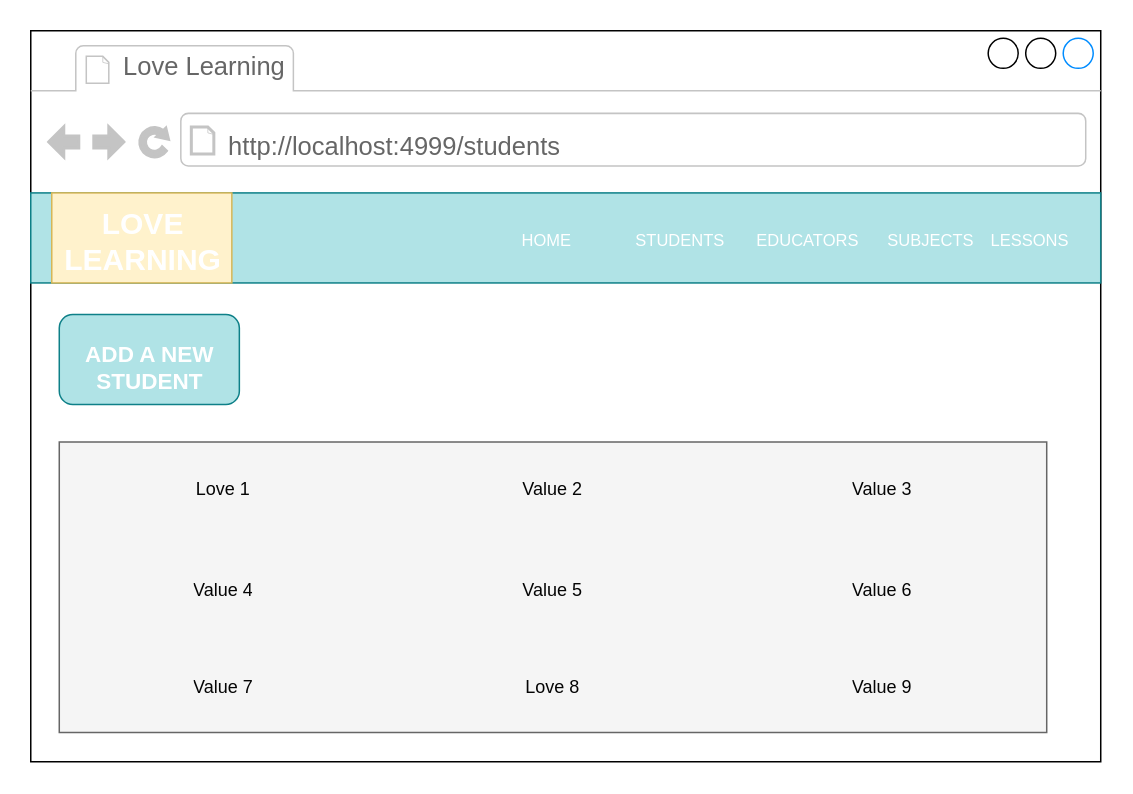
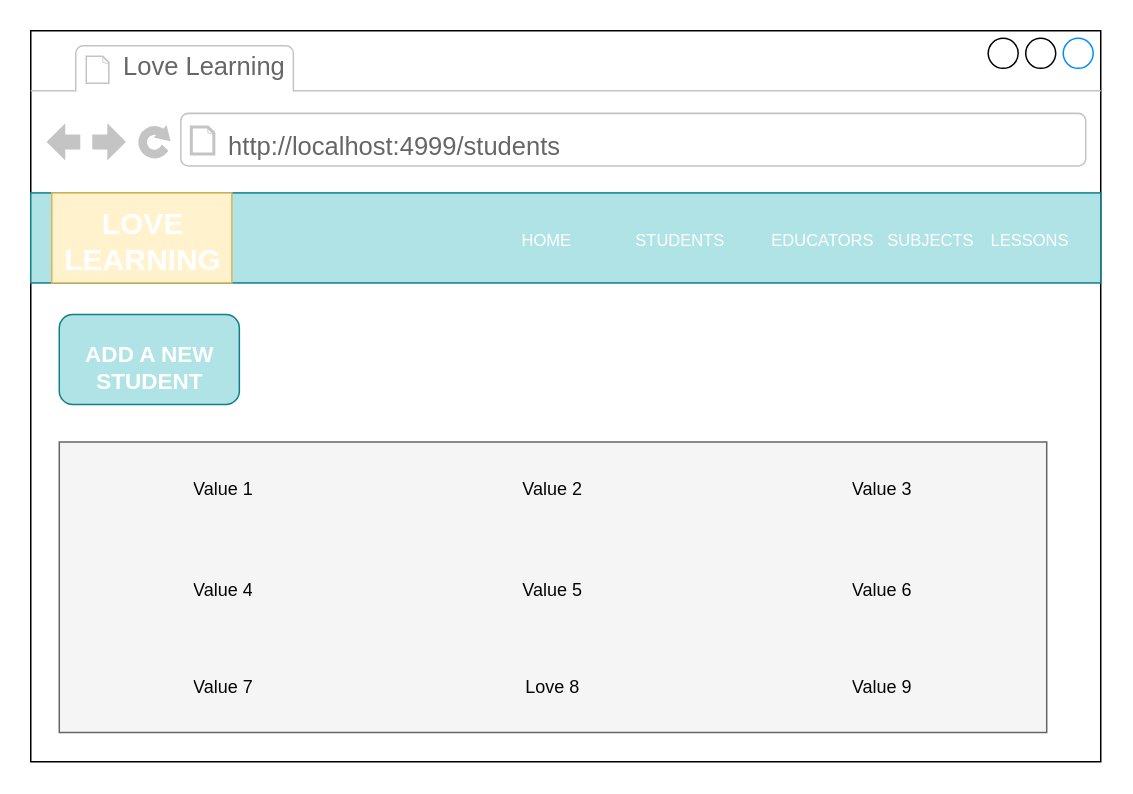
node "EDUCATORS": moved (808, 241) -> (823, 241)
node "Love 1": label "Love 1" -> "Value 1"
